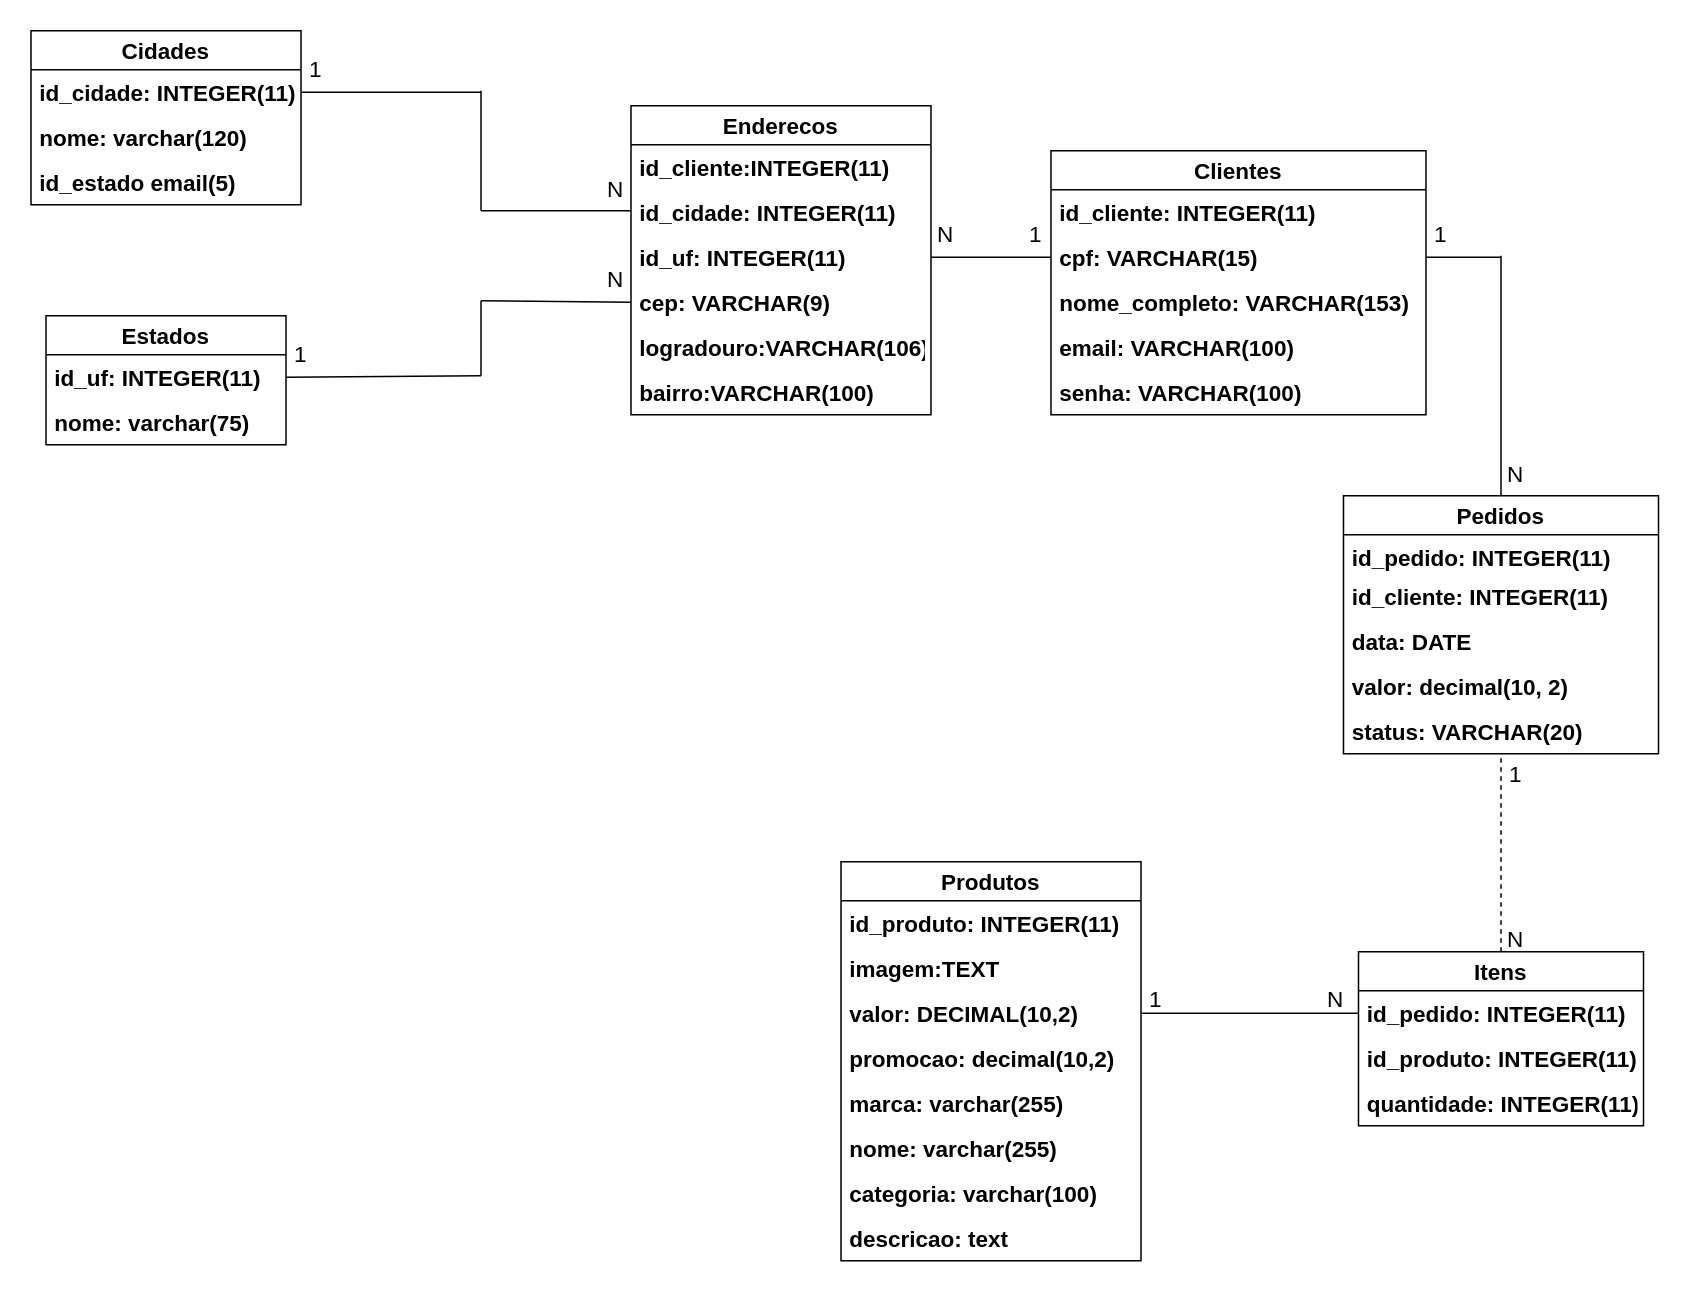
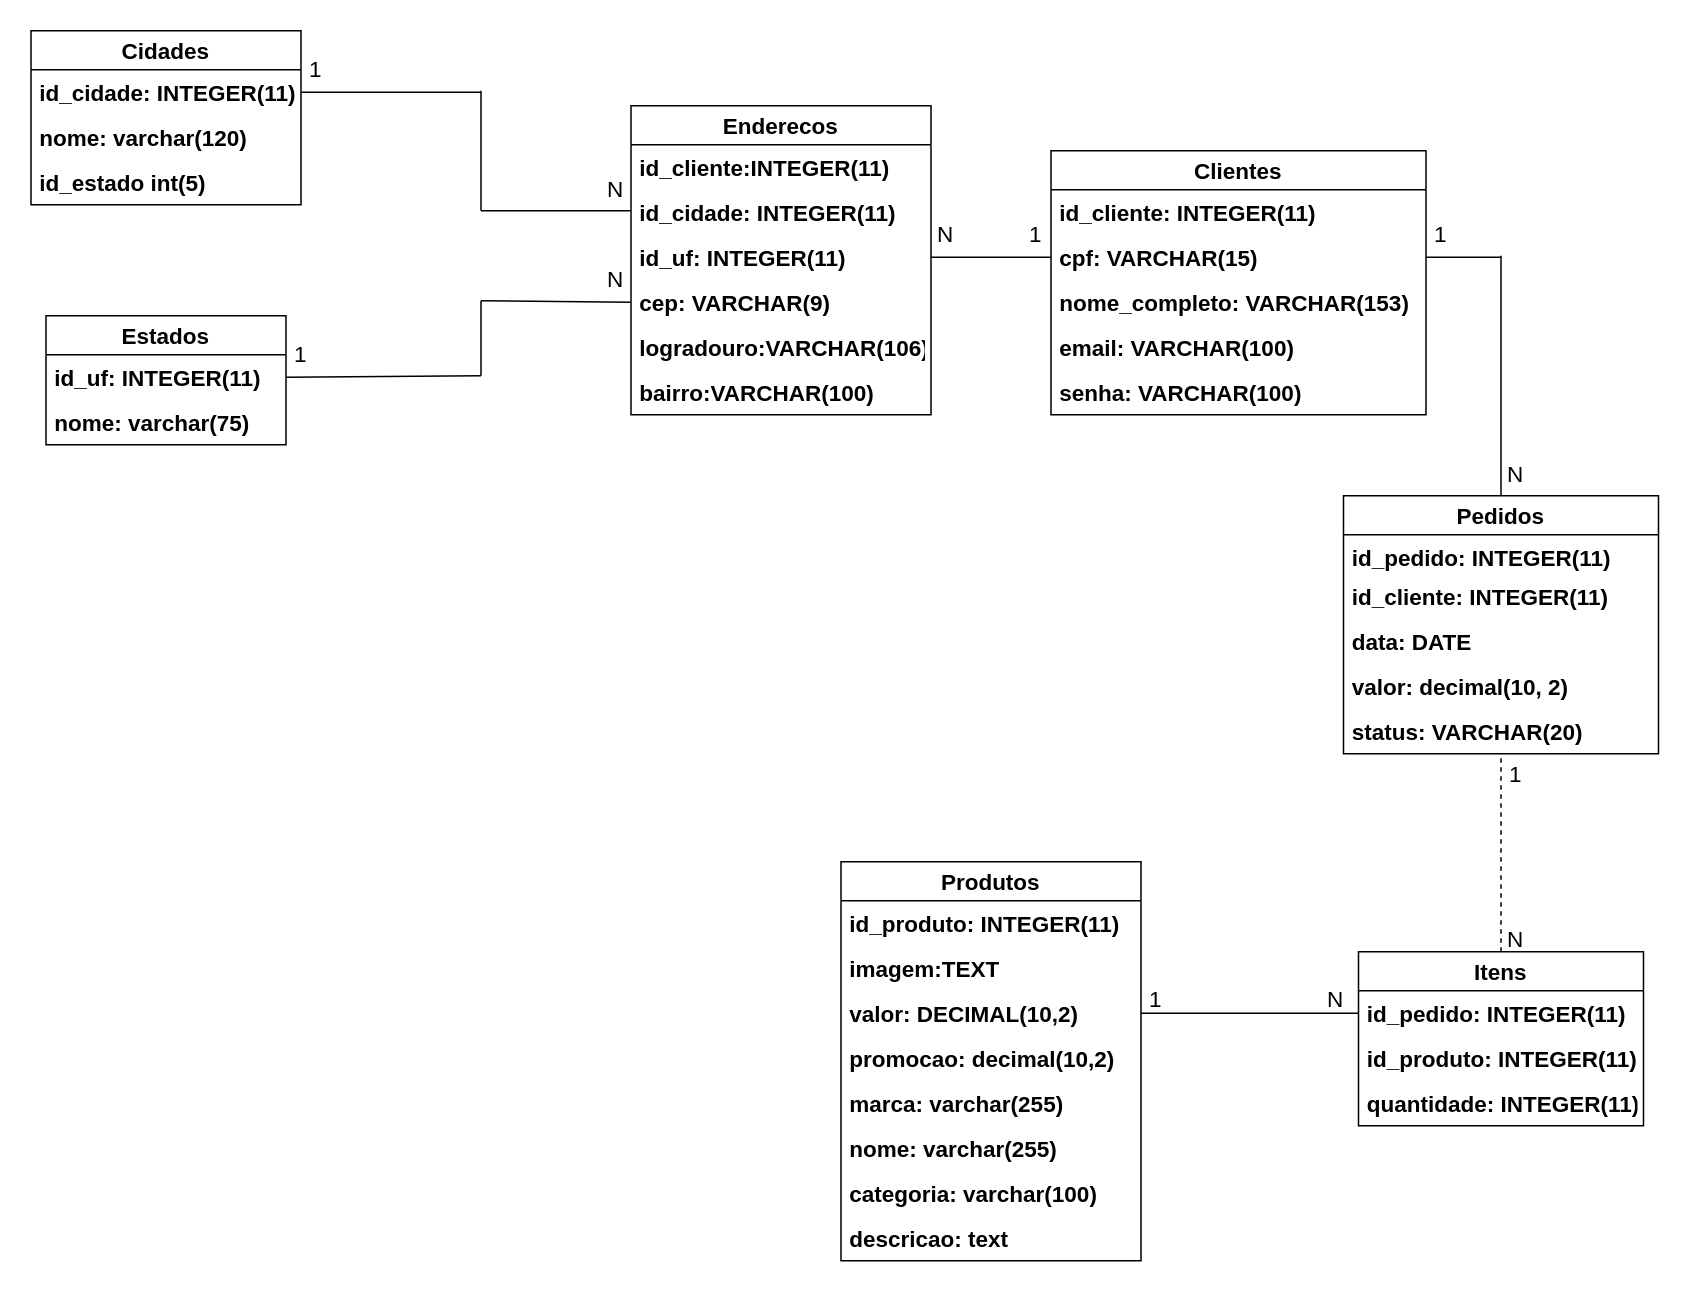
node "id_estado email(5)": label "id_estado email(5)" -> "id_estado int(5)"
